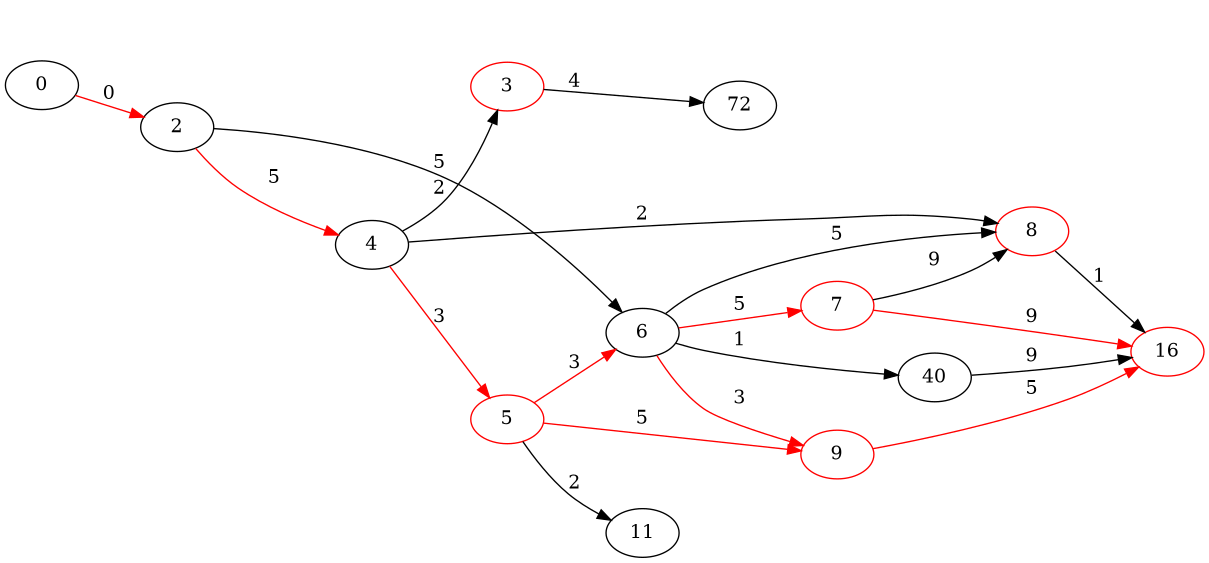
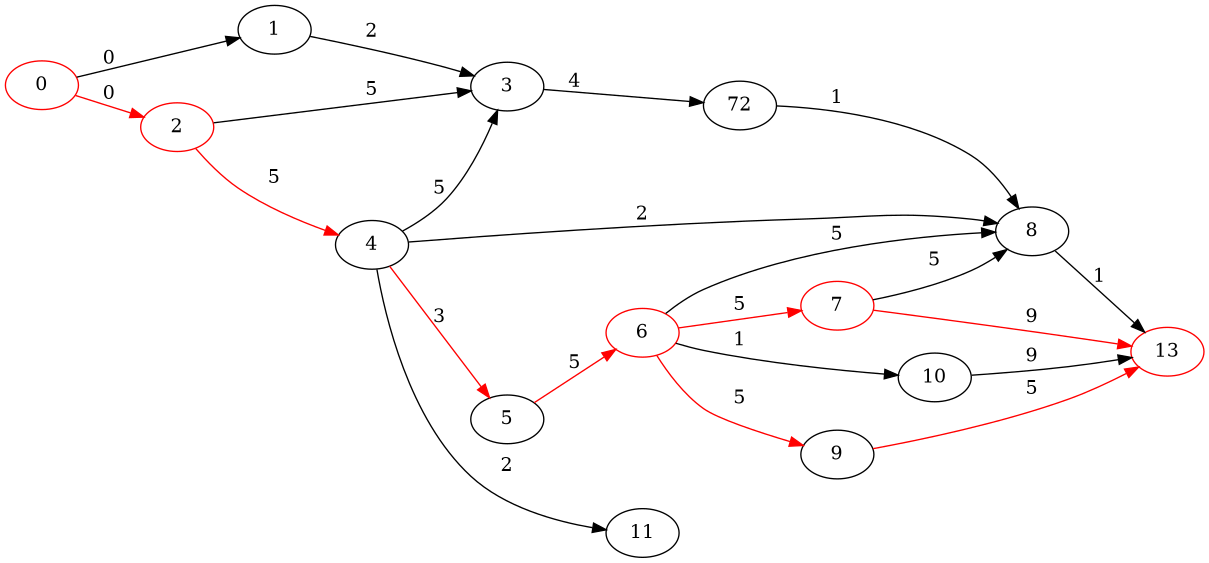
node "1": added
node "0": color black -> red
node "3": color red -> black
node "2": color black -> red
edge "72" -> "8": added, label "1"
edge "2" -> "6": now "2" -> "3"
edge "4" -> "3": label "2" -> "5"
node "8": color red -> black
edge "7" -> "8": label "9" -> "5"
node "6": color black -> red
node "16": label "16" -> "13"
edge "5" -> "6": label "3" -> "5"
node "40": label "40" -> "10"
edge "6" -> "9": label "3" -> "5"
node "5": color red -> black
edge "5" -> "9": removed, label "5"
node "9": color red -> black
edge "5" -> "11": now "4" -> "11"
